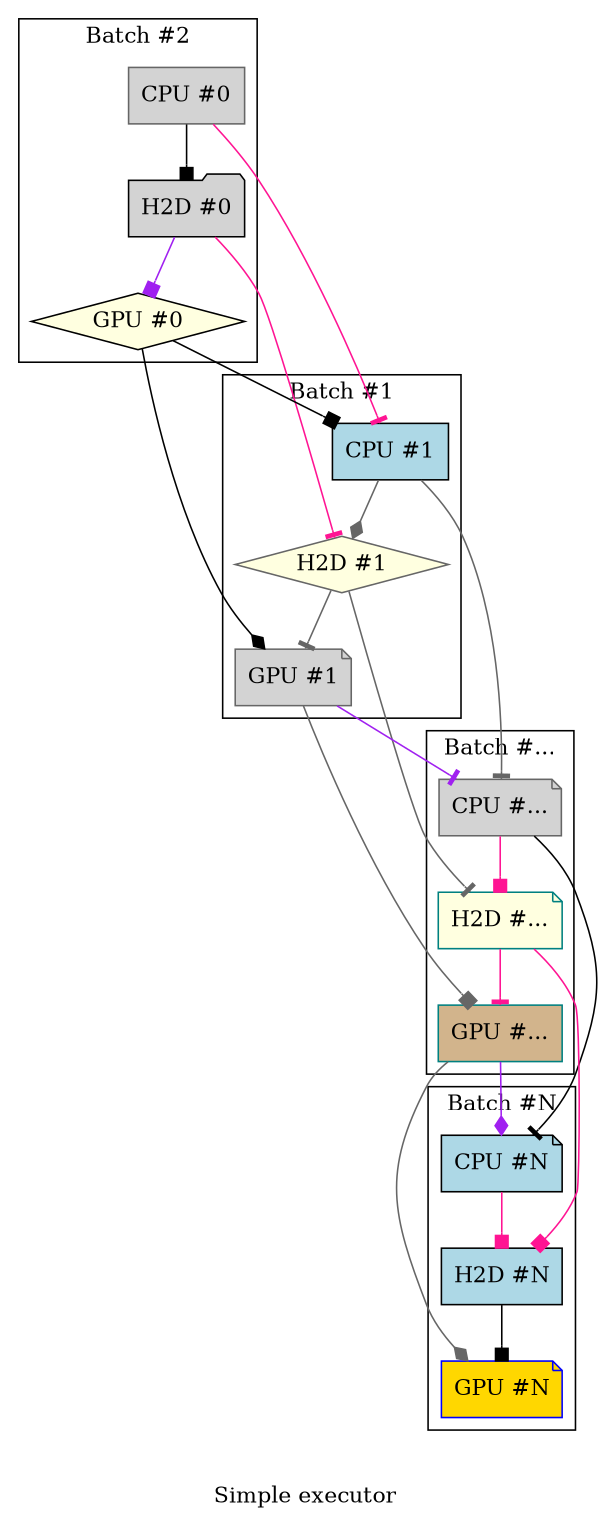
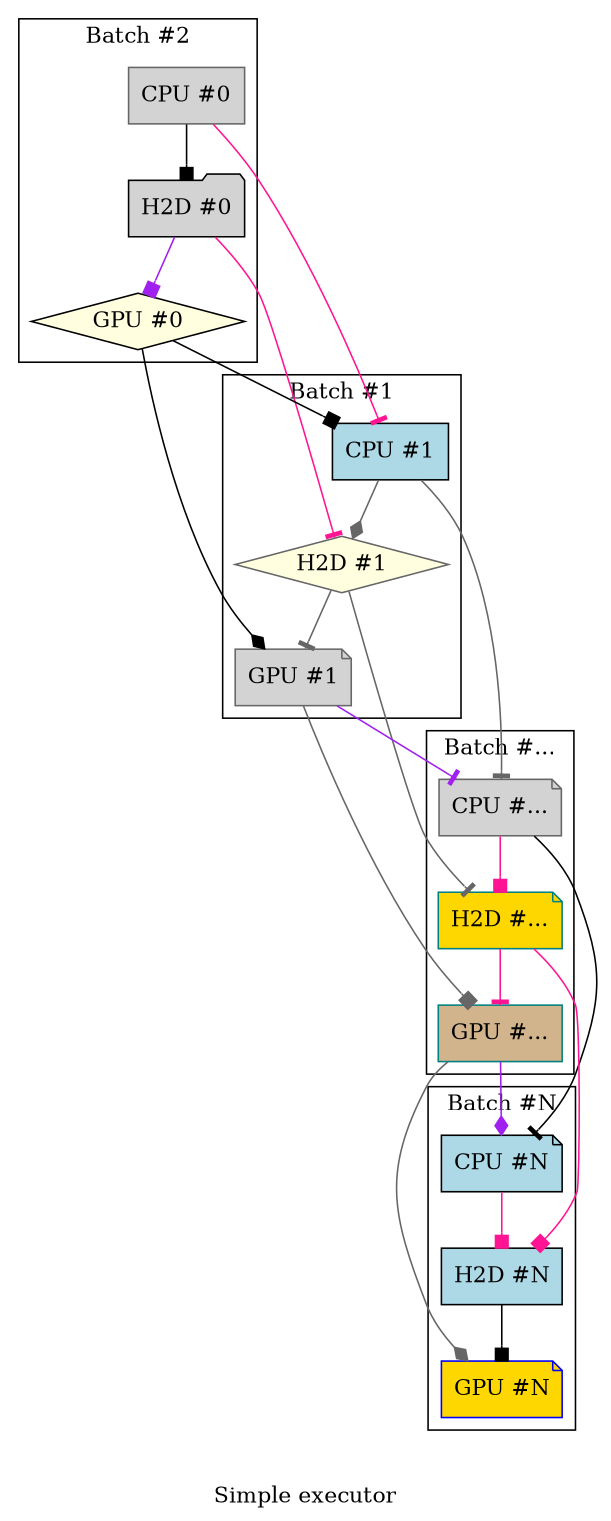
node "H2D #...": fillcolor lightyellow -> gold
